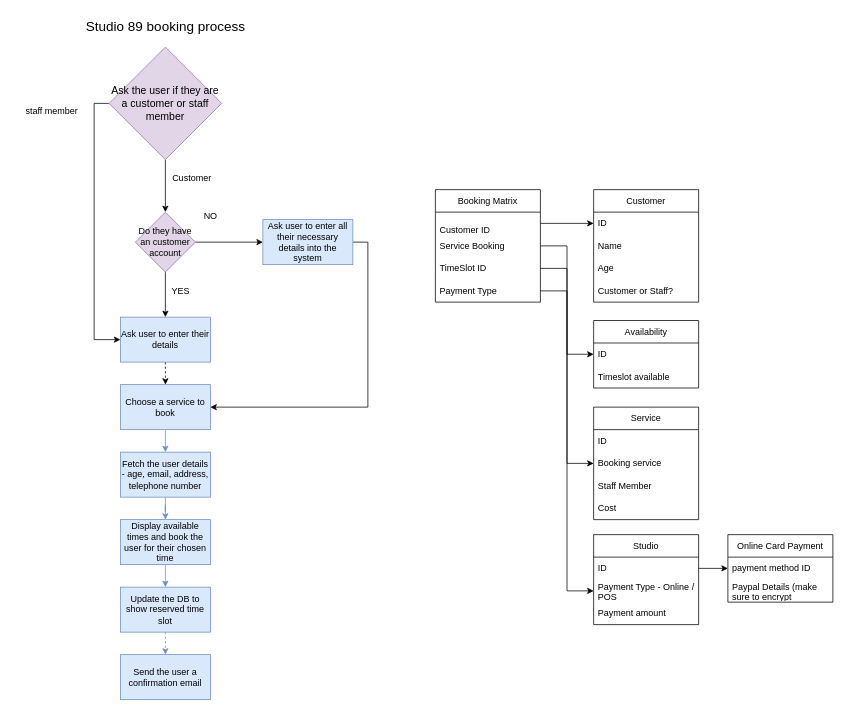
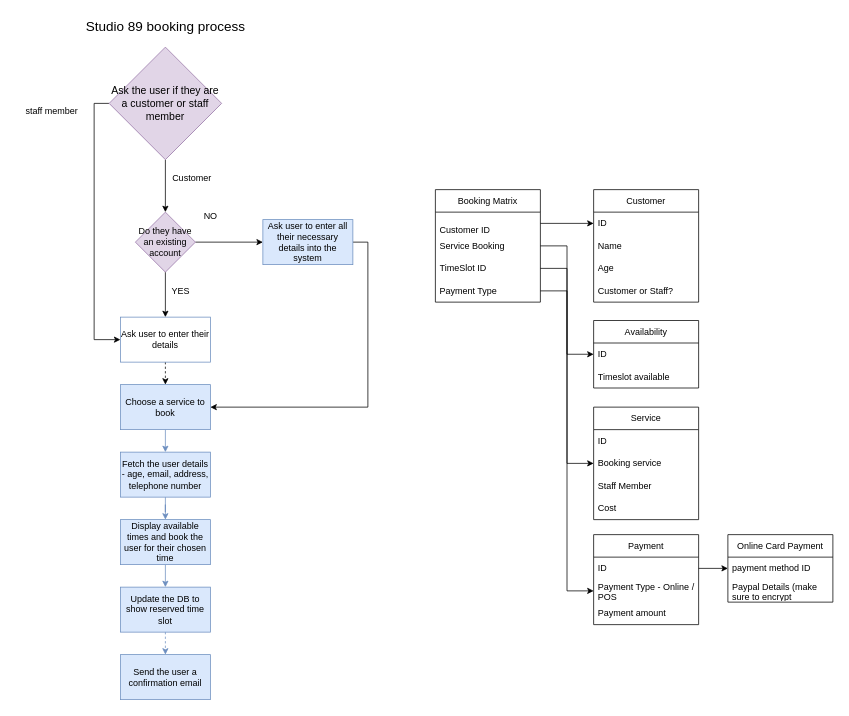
node "Do they have an customer account": label "Do they have an customer account" -> "Do they have an existing account"
node "Ask user to enter their details": fillcolor #dae8fc -> #ffffff
node "Studio": label "Studio" -> "Payment"
